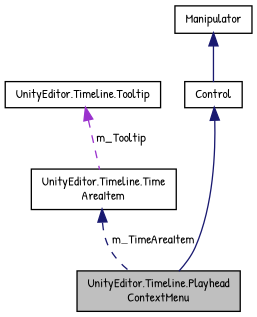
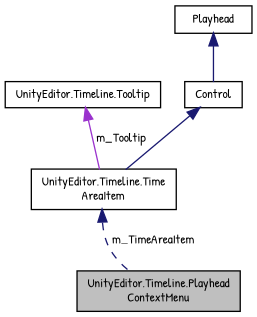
node "Manipulator": label "Manipulator" -> "Playhead"
edge "UnityEditor.Timeline.Time AreaItem" -> "UnityEditor.Timeline.Tooltip": style dashed -> solid
edge "UnityEditor.Timeline.Playhead ContextMenu" -> "Control": now "UnityEditor.Timeline.Time AreaItem" -> "Control"
